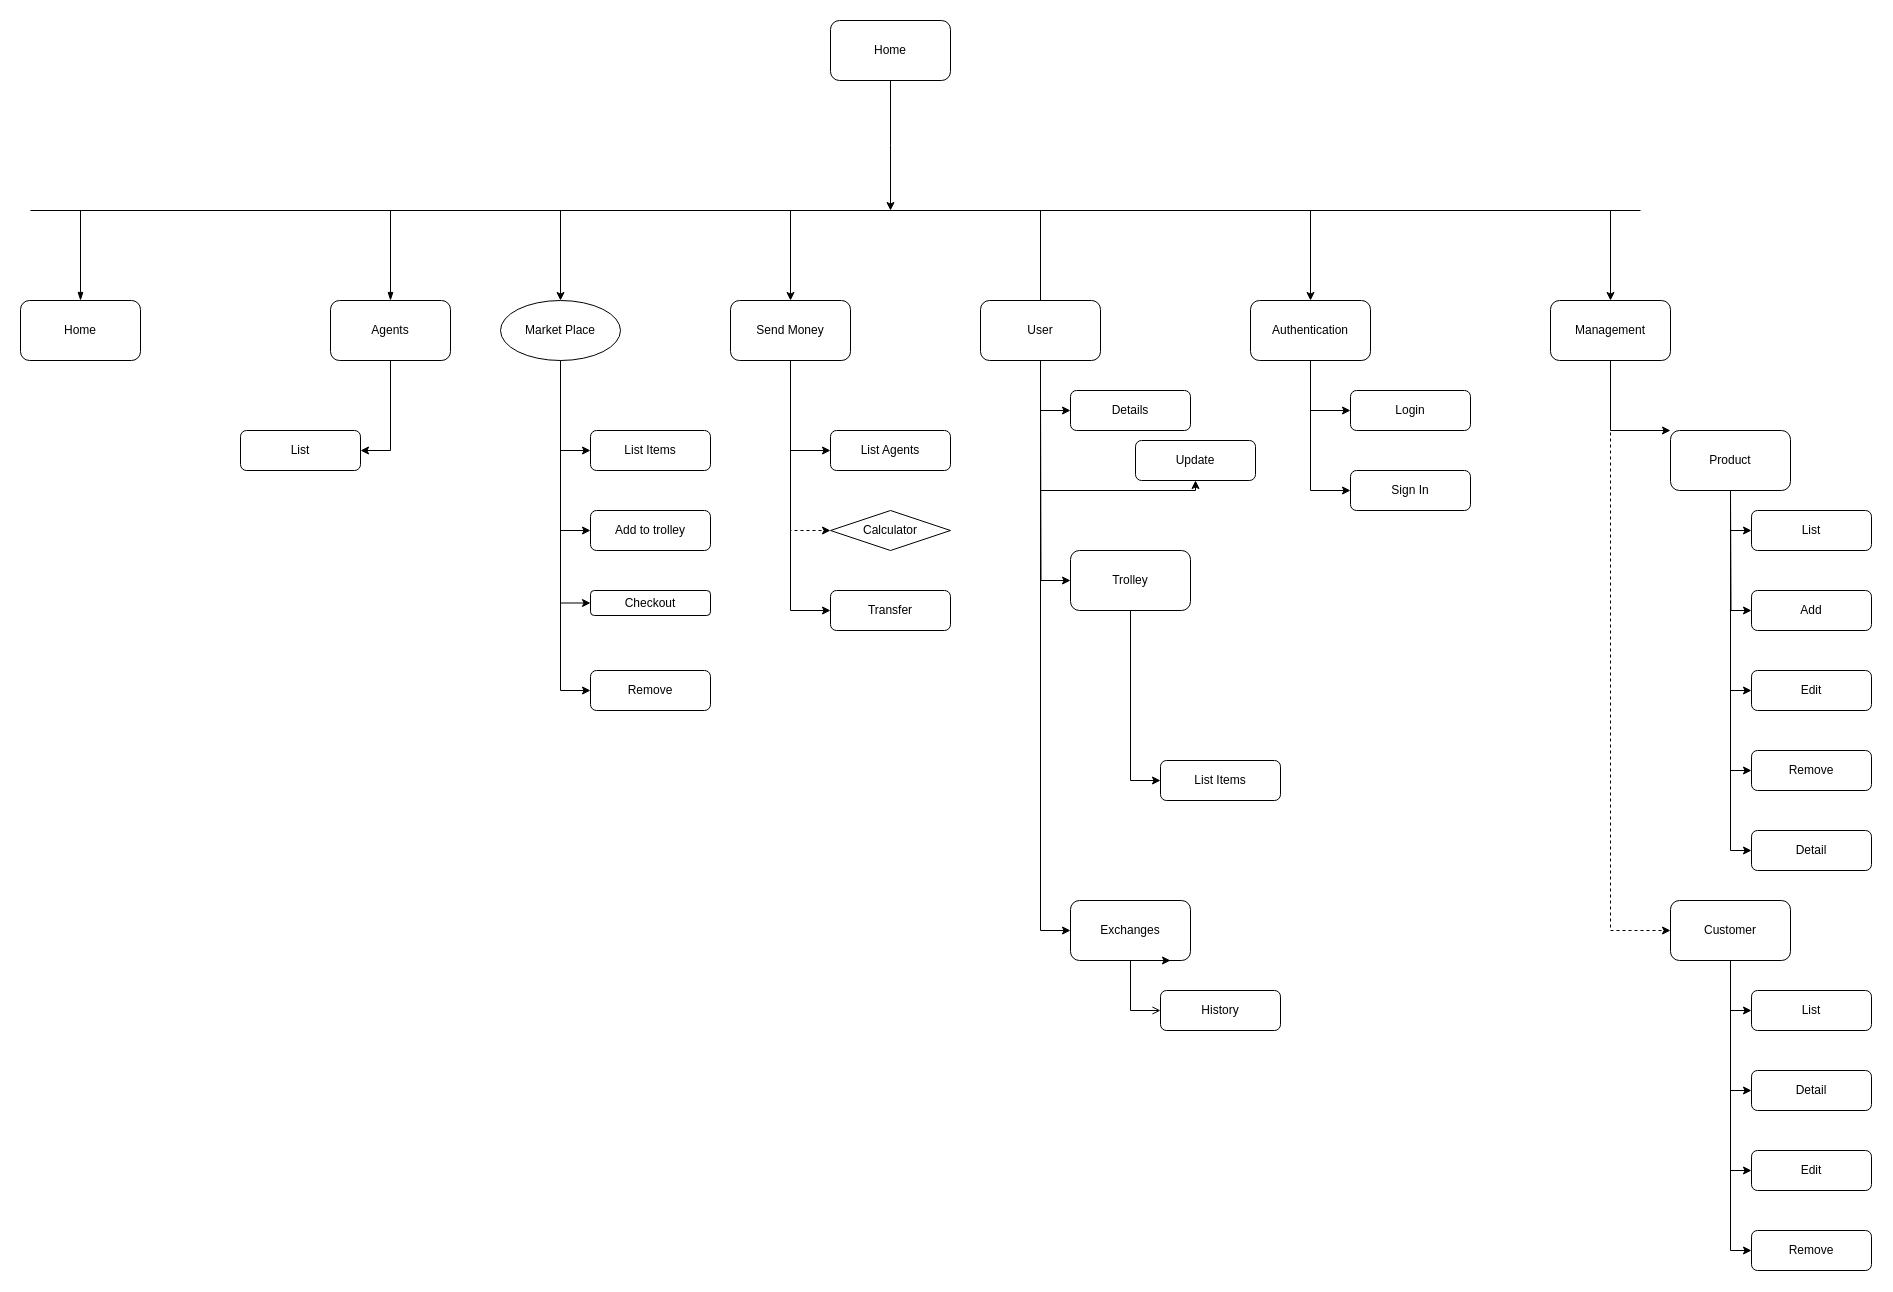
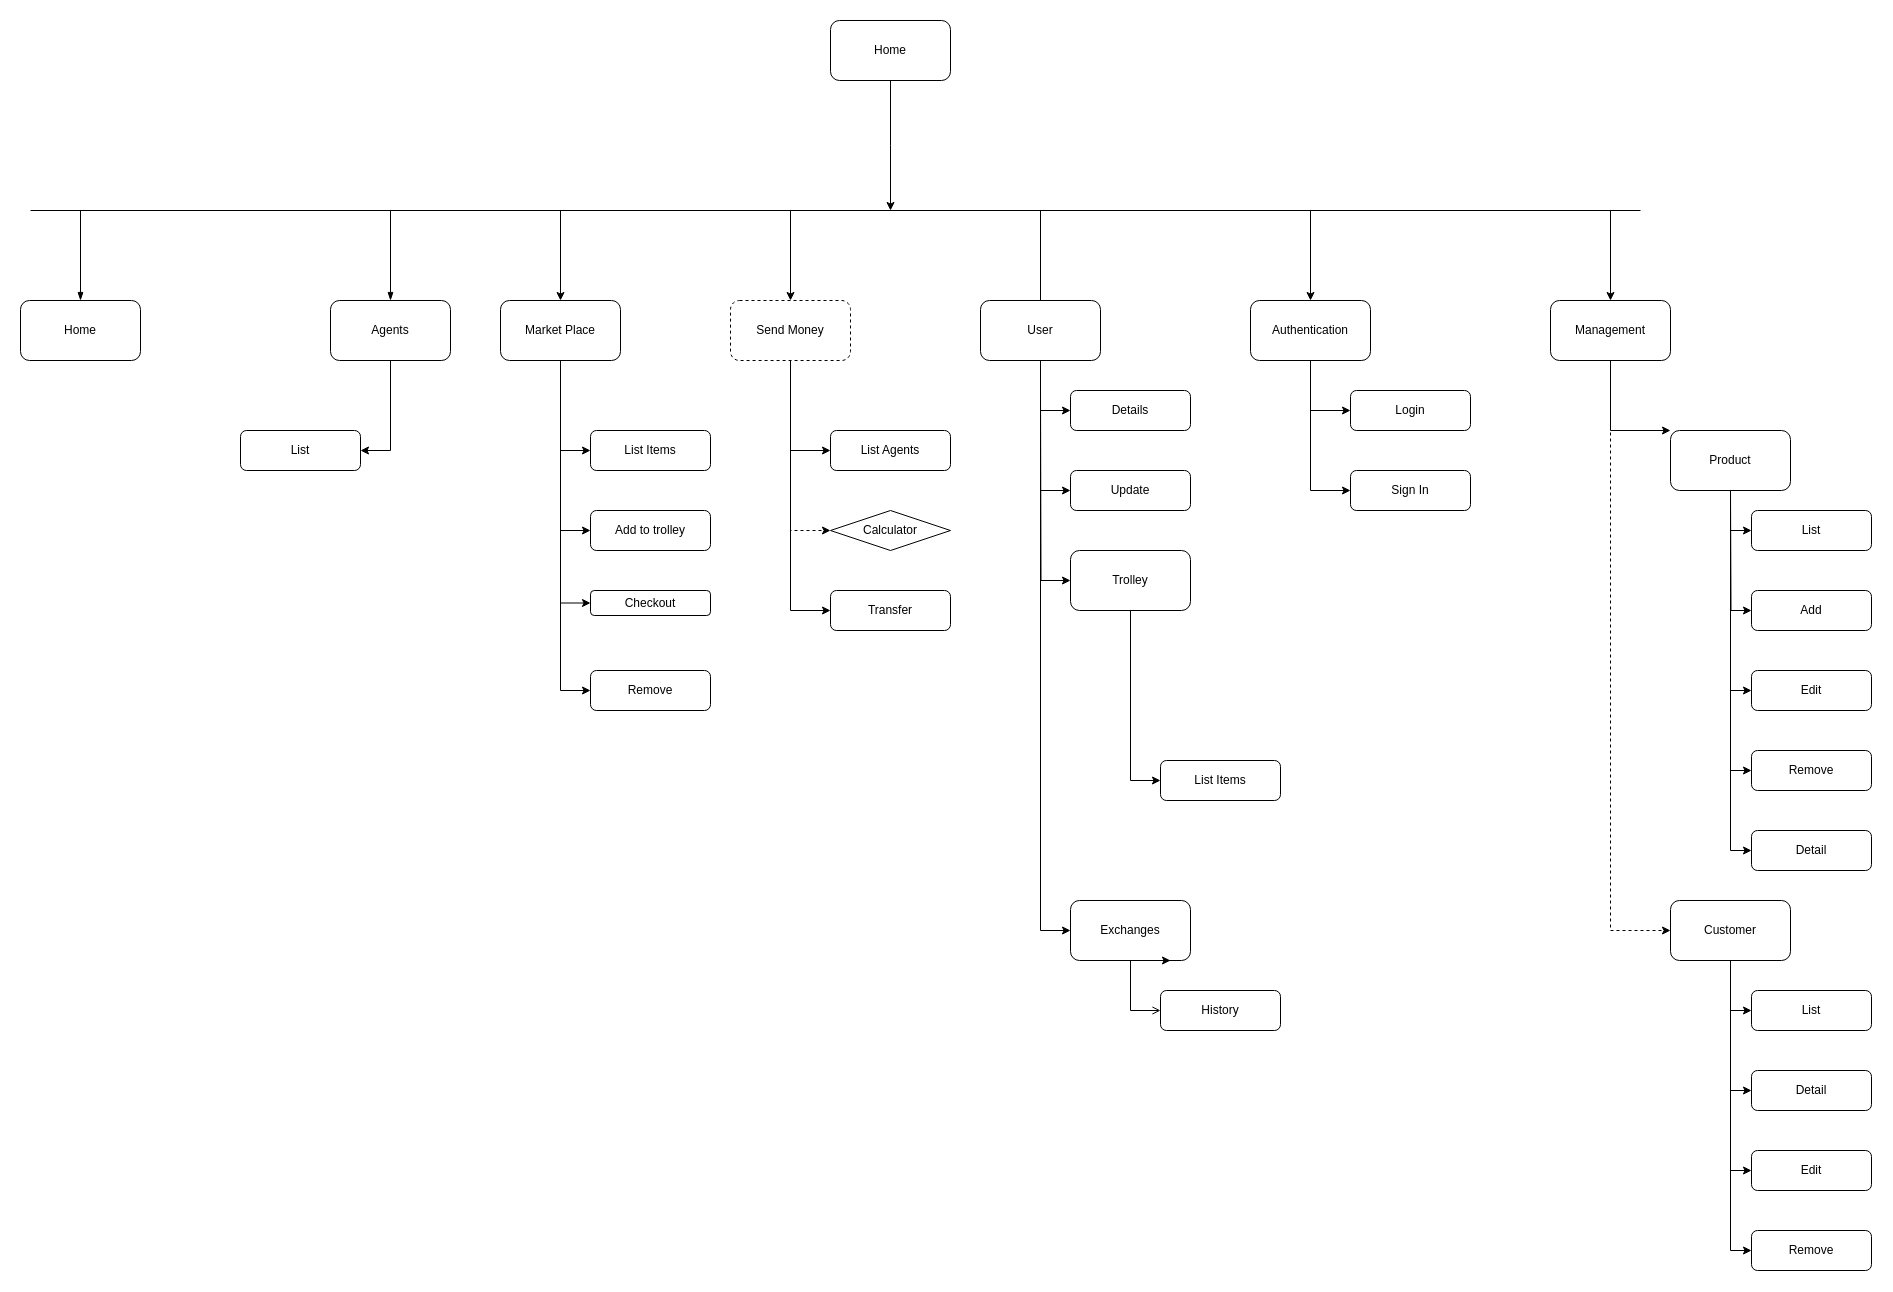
node "Market Place": shape ellipse -> rounded rectangle
node "Send Money": style solid -> dashed
node "Update": moved (1196, 461) -> (1131, 491)
